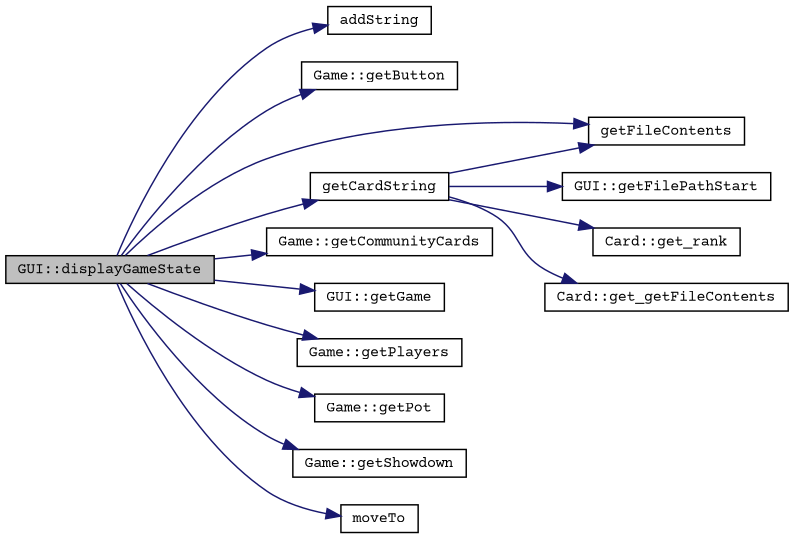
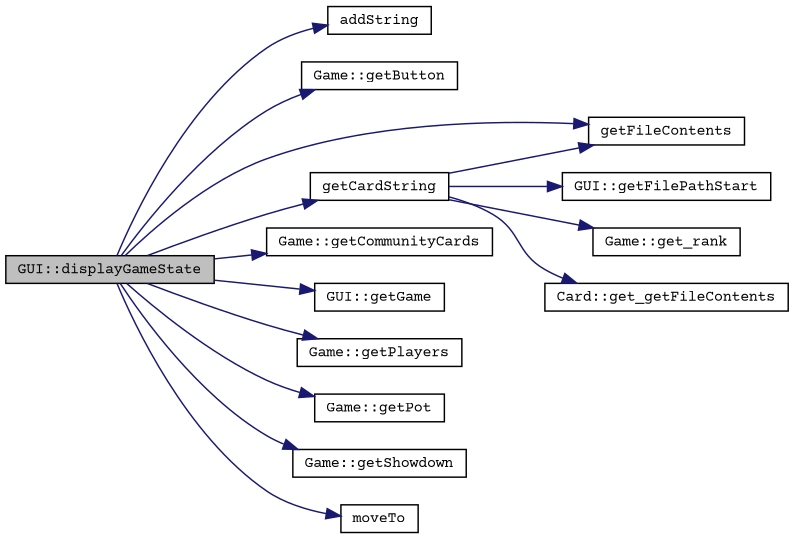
node "Card::get_rank": label "Card::get_rank" -> "Game::get_rank"
